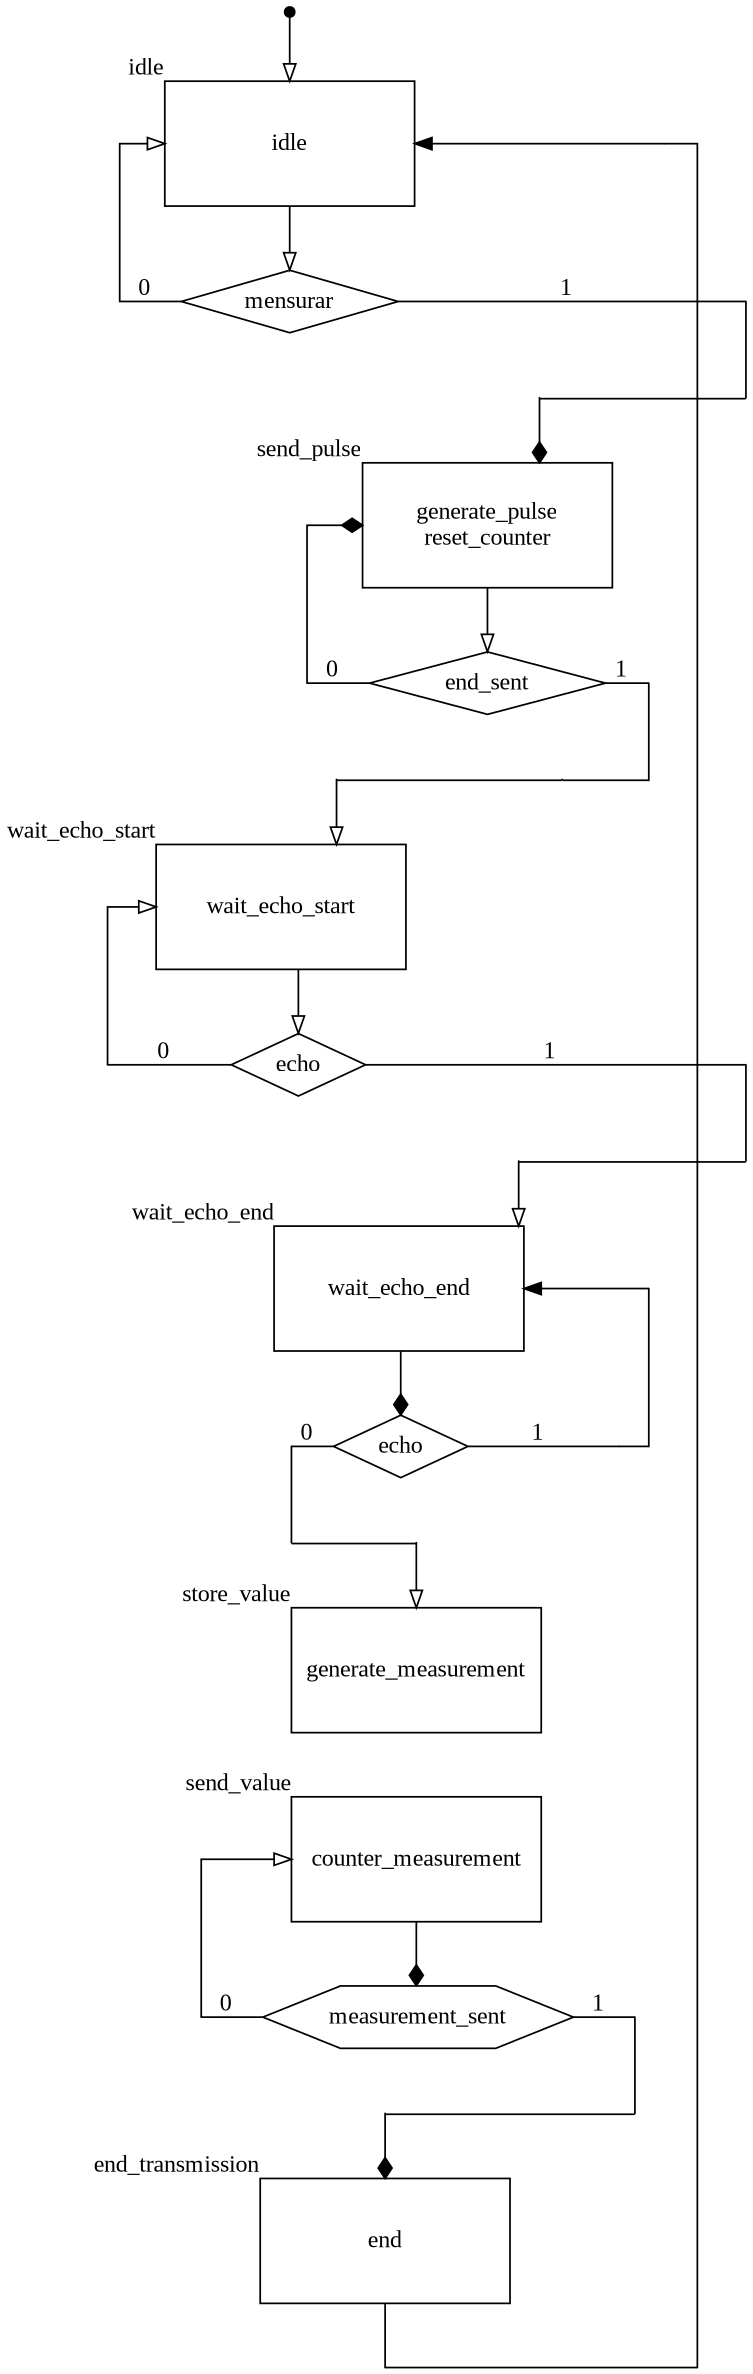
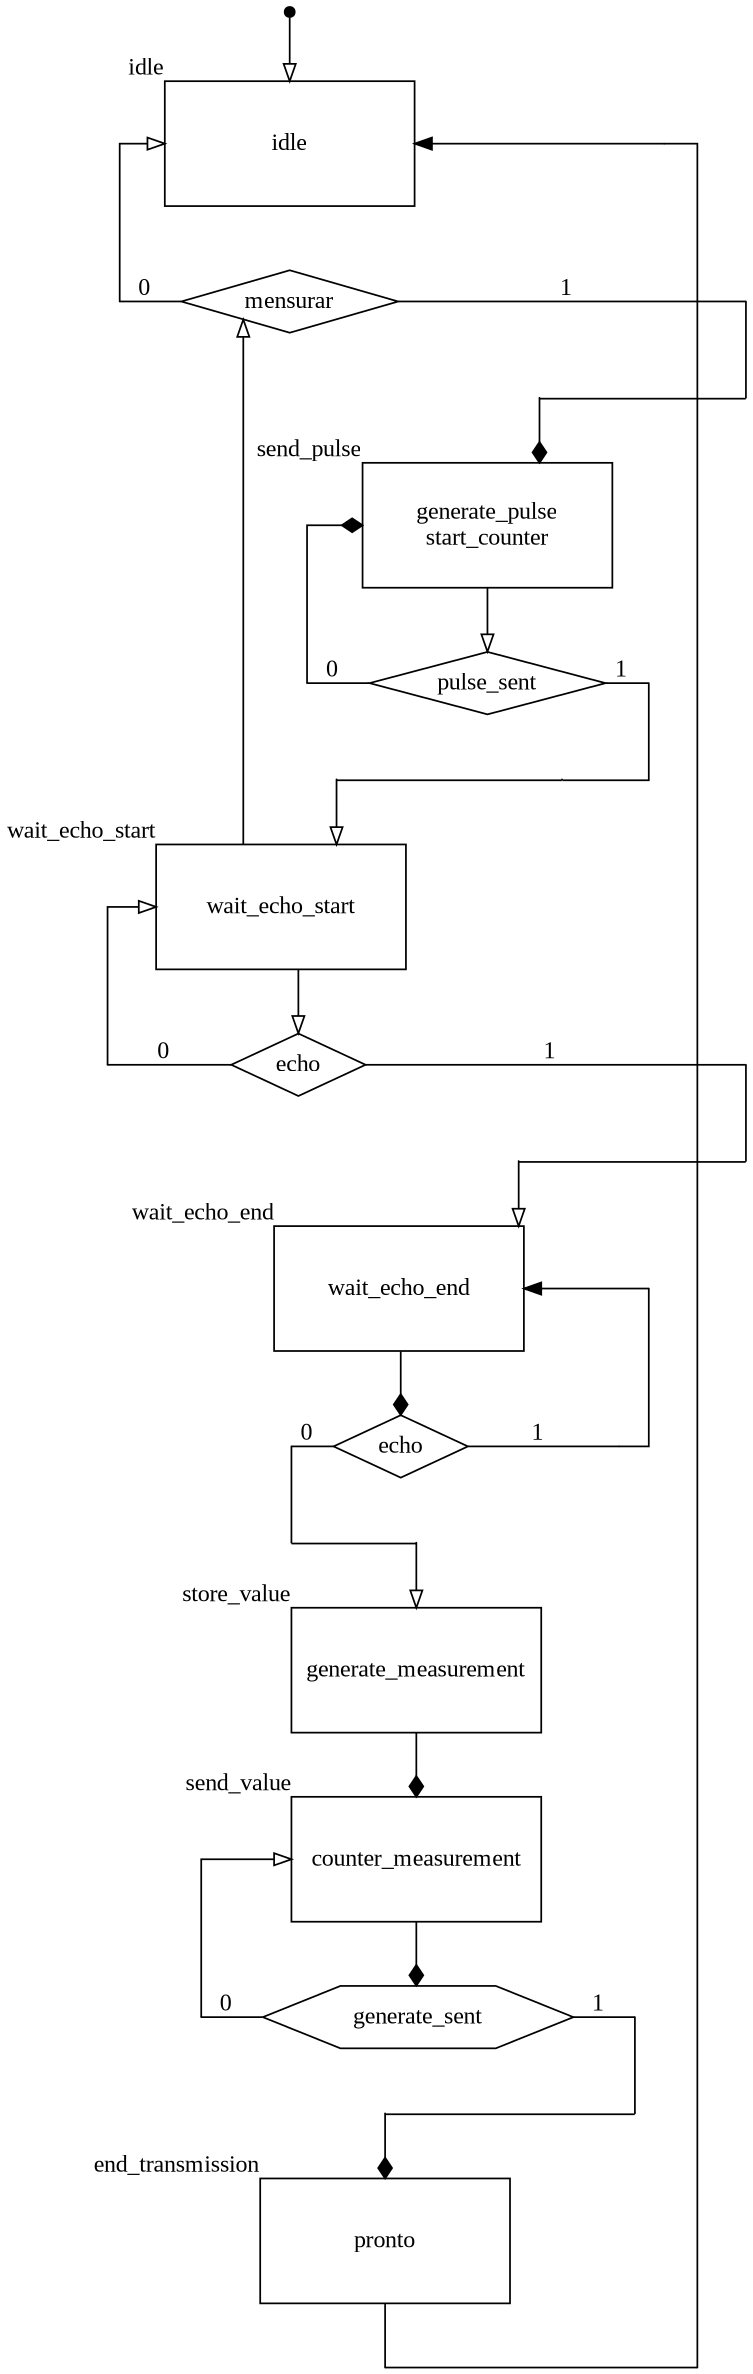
edge "idle idle" -> "mensurar": now "wait_echo_start wait_echo_start" -> "mensurar"
node "generate_pulse reset_counter send_pulse": label "generate_pulse reset_counter send_pulse" -> "generate_pulse start_counter send_pulse"
node "end_sent": label "end_sent" -> "pulse_sent"
edge "generate_measurement store_value" -> "counter_measurement send_value": added
node "measurement_sent": label "measurement_sent" -> "generate_sent"
node "end end_transmission": label "end end_transmission" -> "pronto end_transmission"
